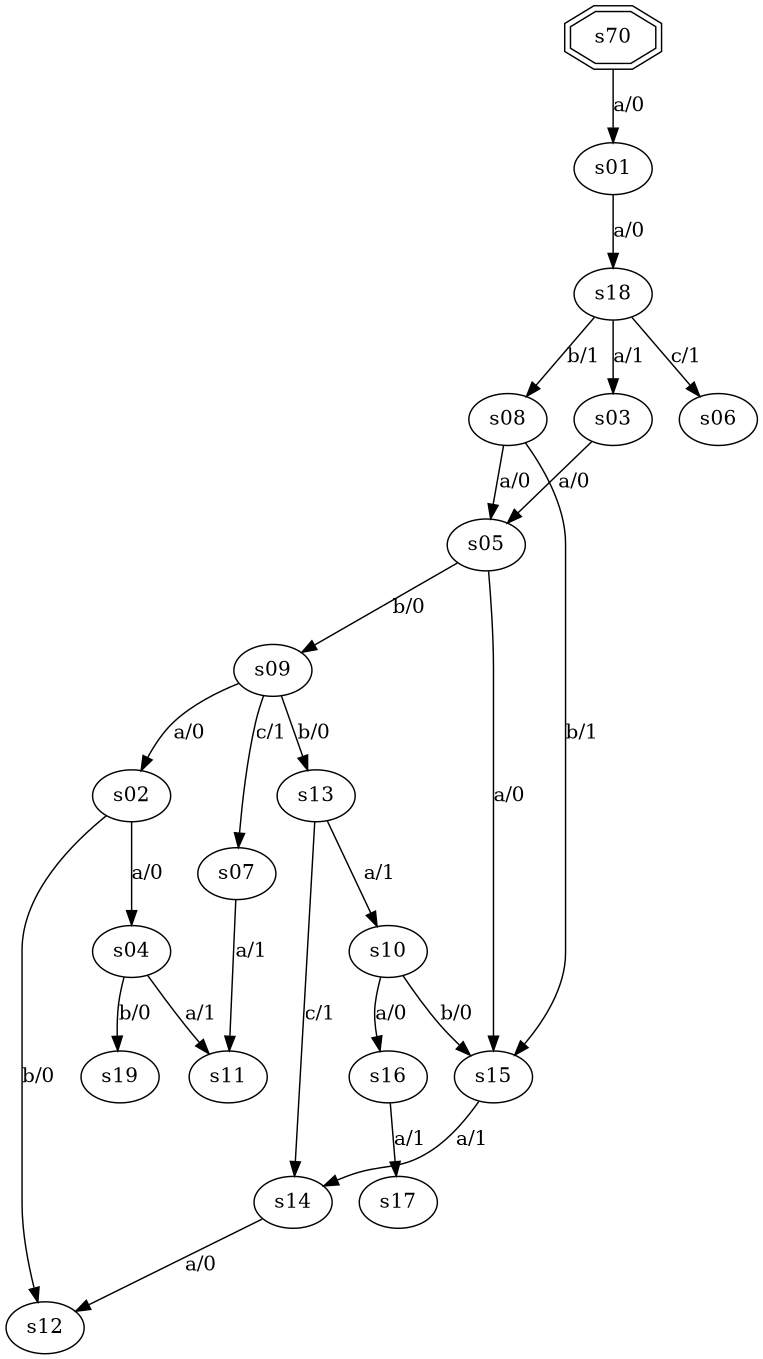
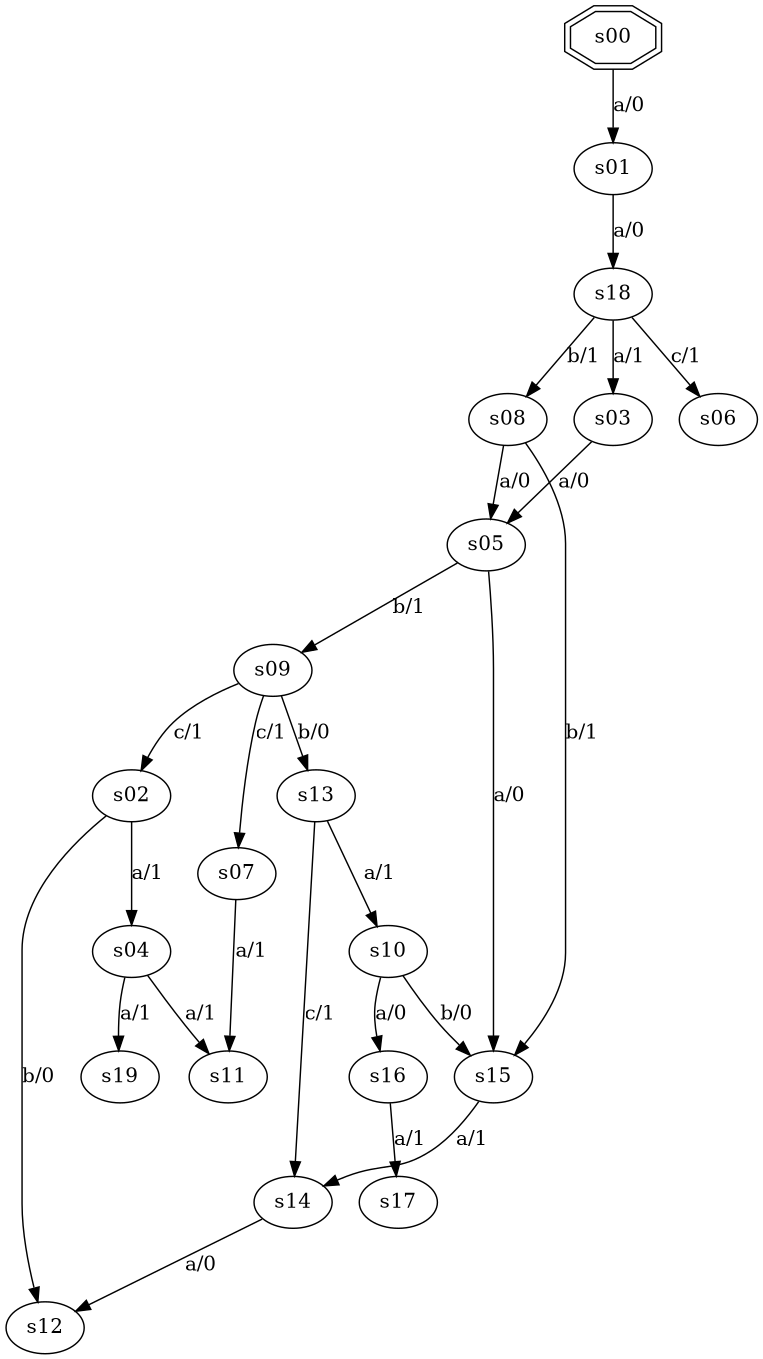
node "s70": label "s70" -> "s00"
edge "s05" -> "s09": label "b/0" -> "b/1"
edge "s09" -> "s02": label "a/0" -> "c/1"
edge "s02" -> "s04": label "a/0" -> "a/1"
edge "s04" -> "s19": label "b/0" -> "a/1"
